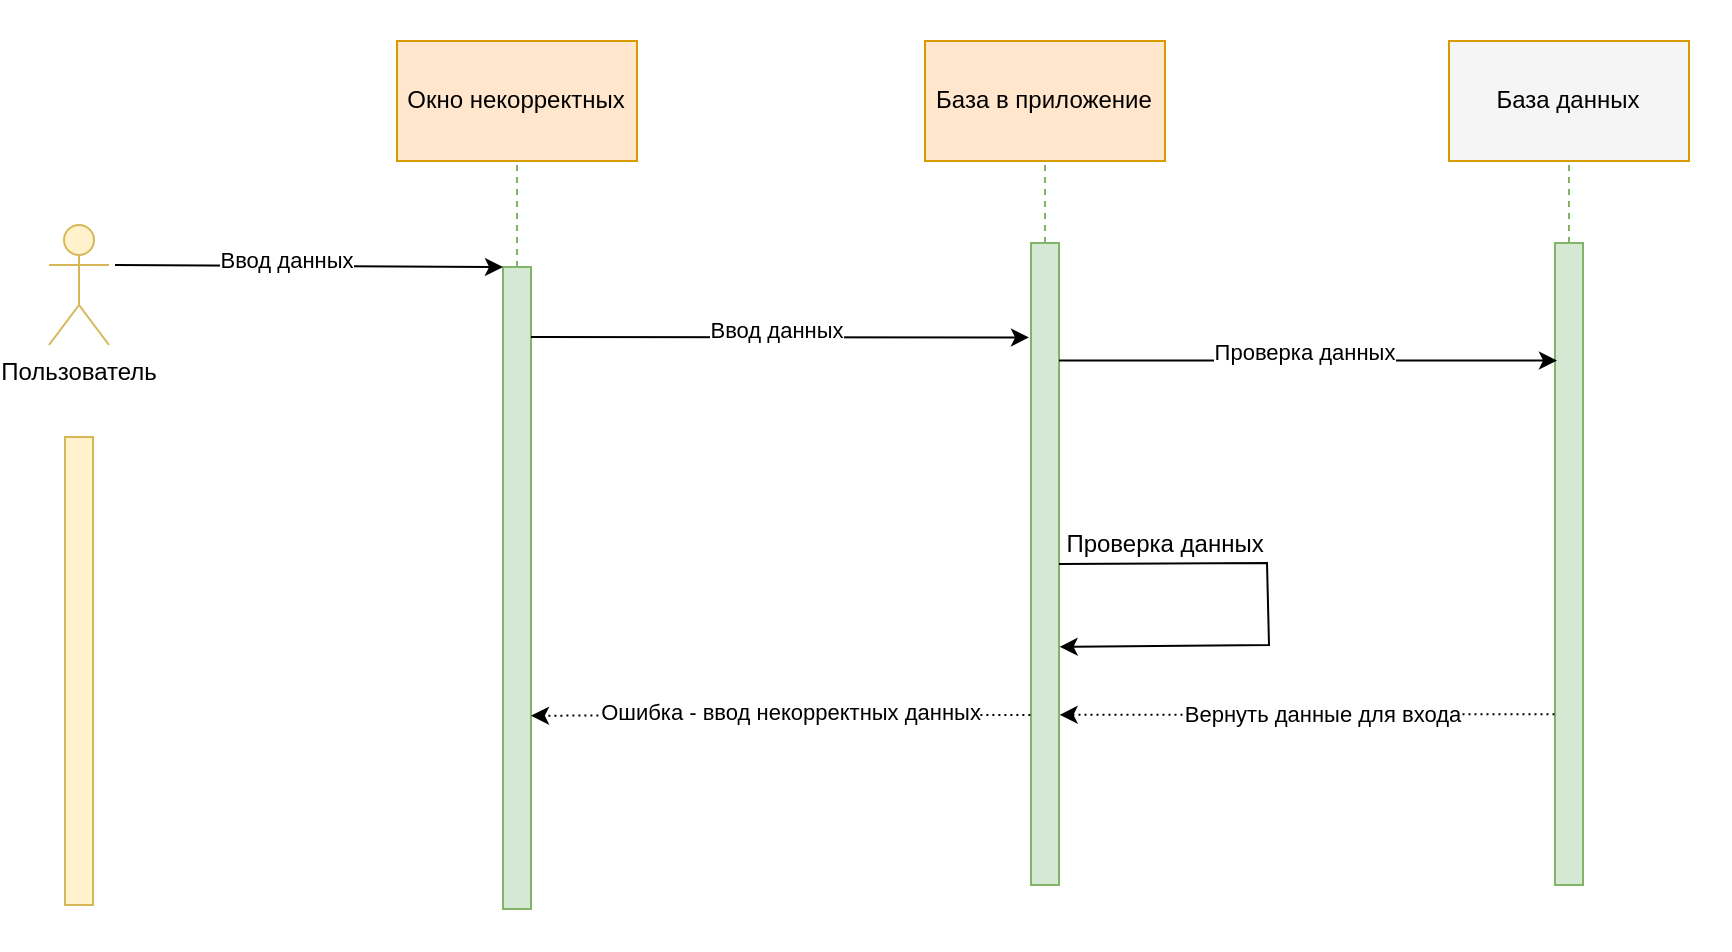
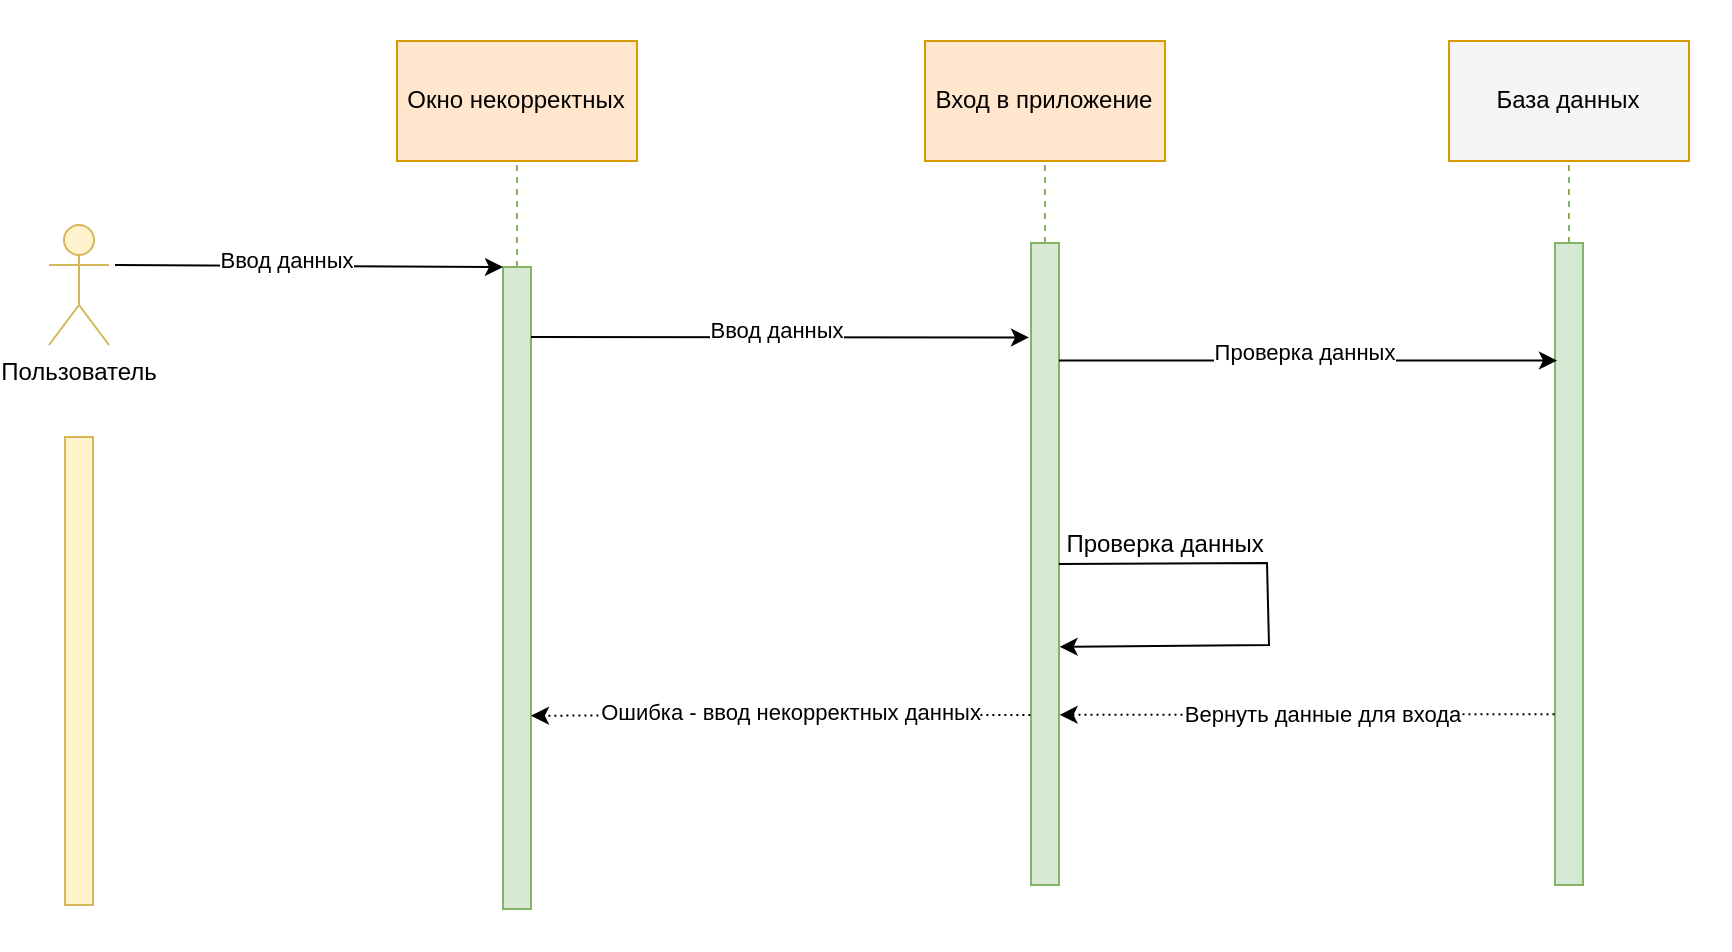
node "База в приложение": label "База в приложение" -> "Вход в приложение"
